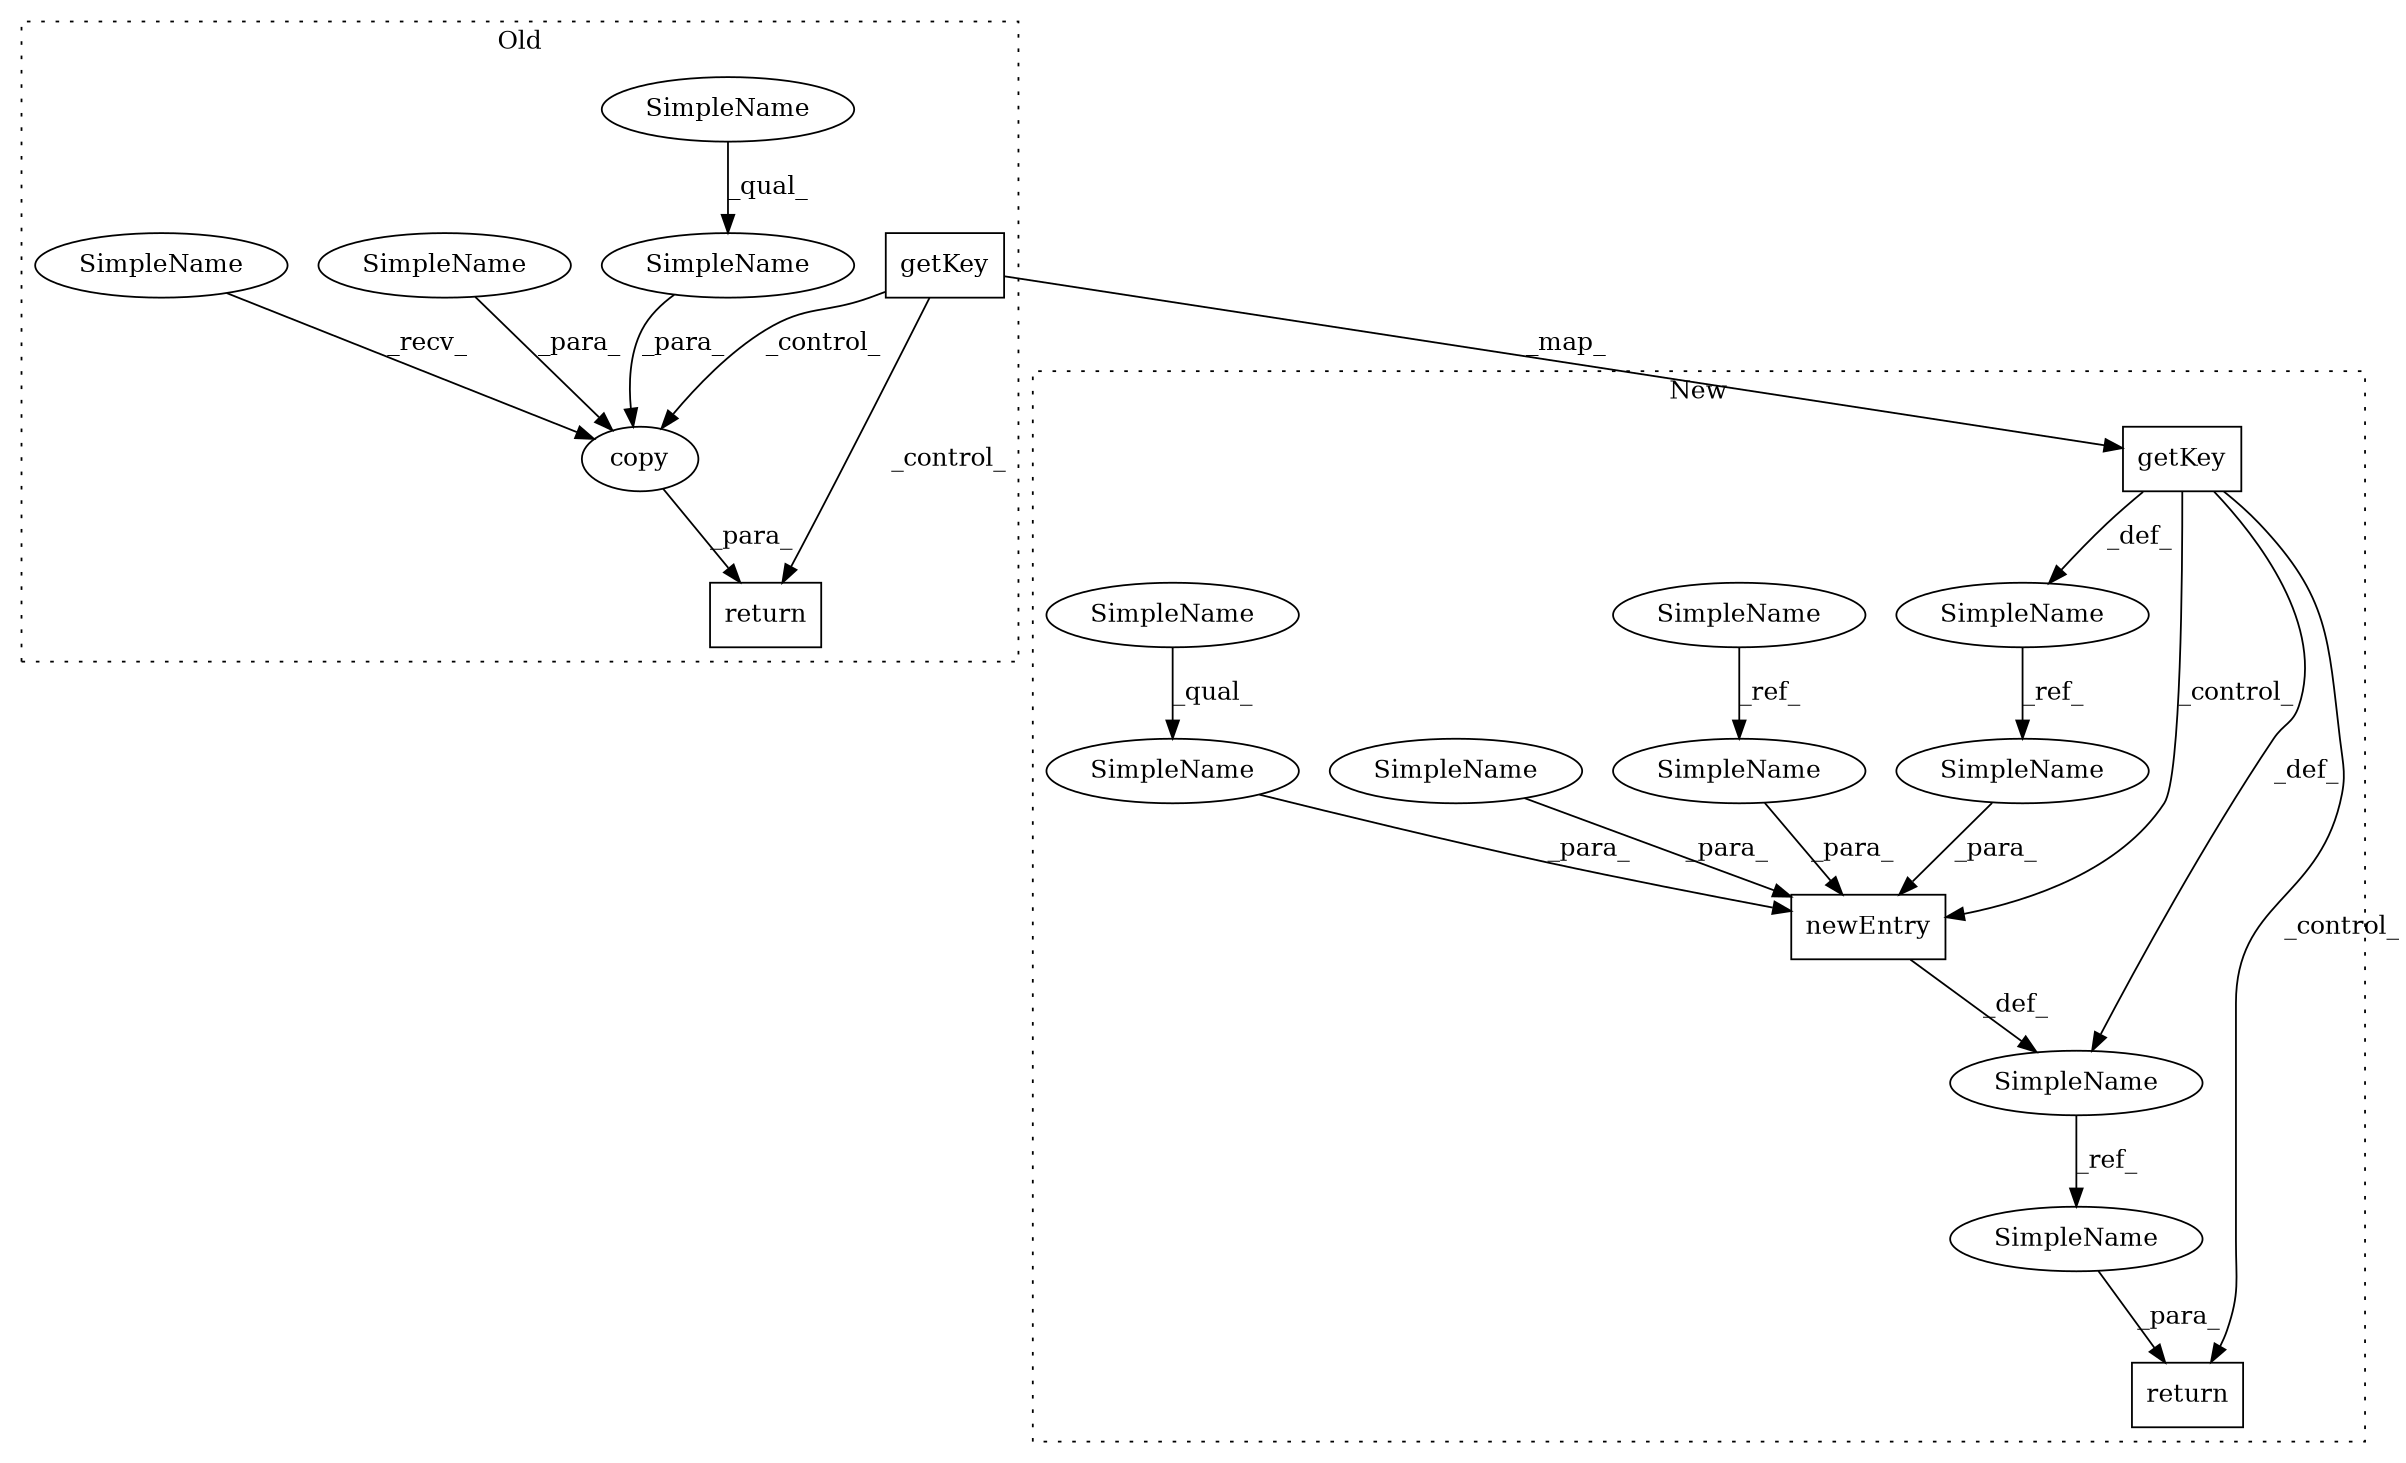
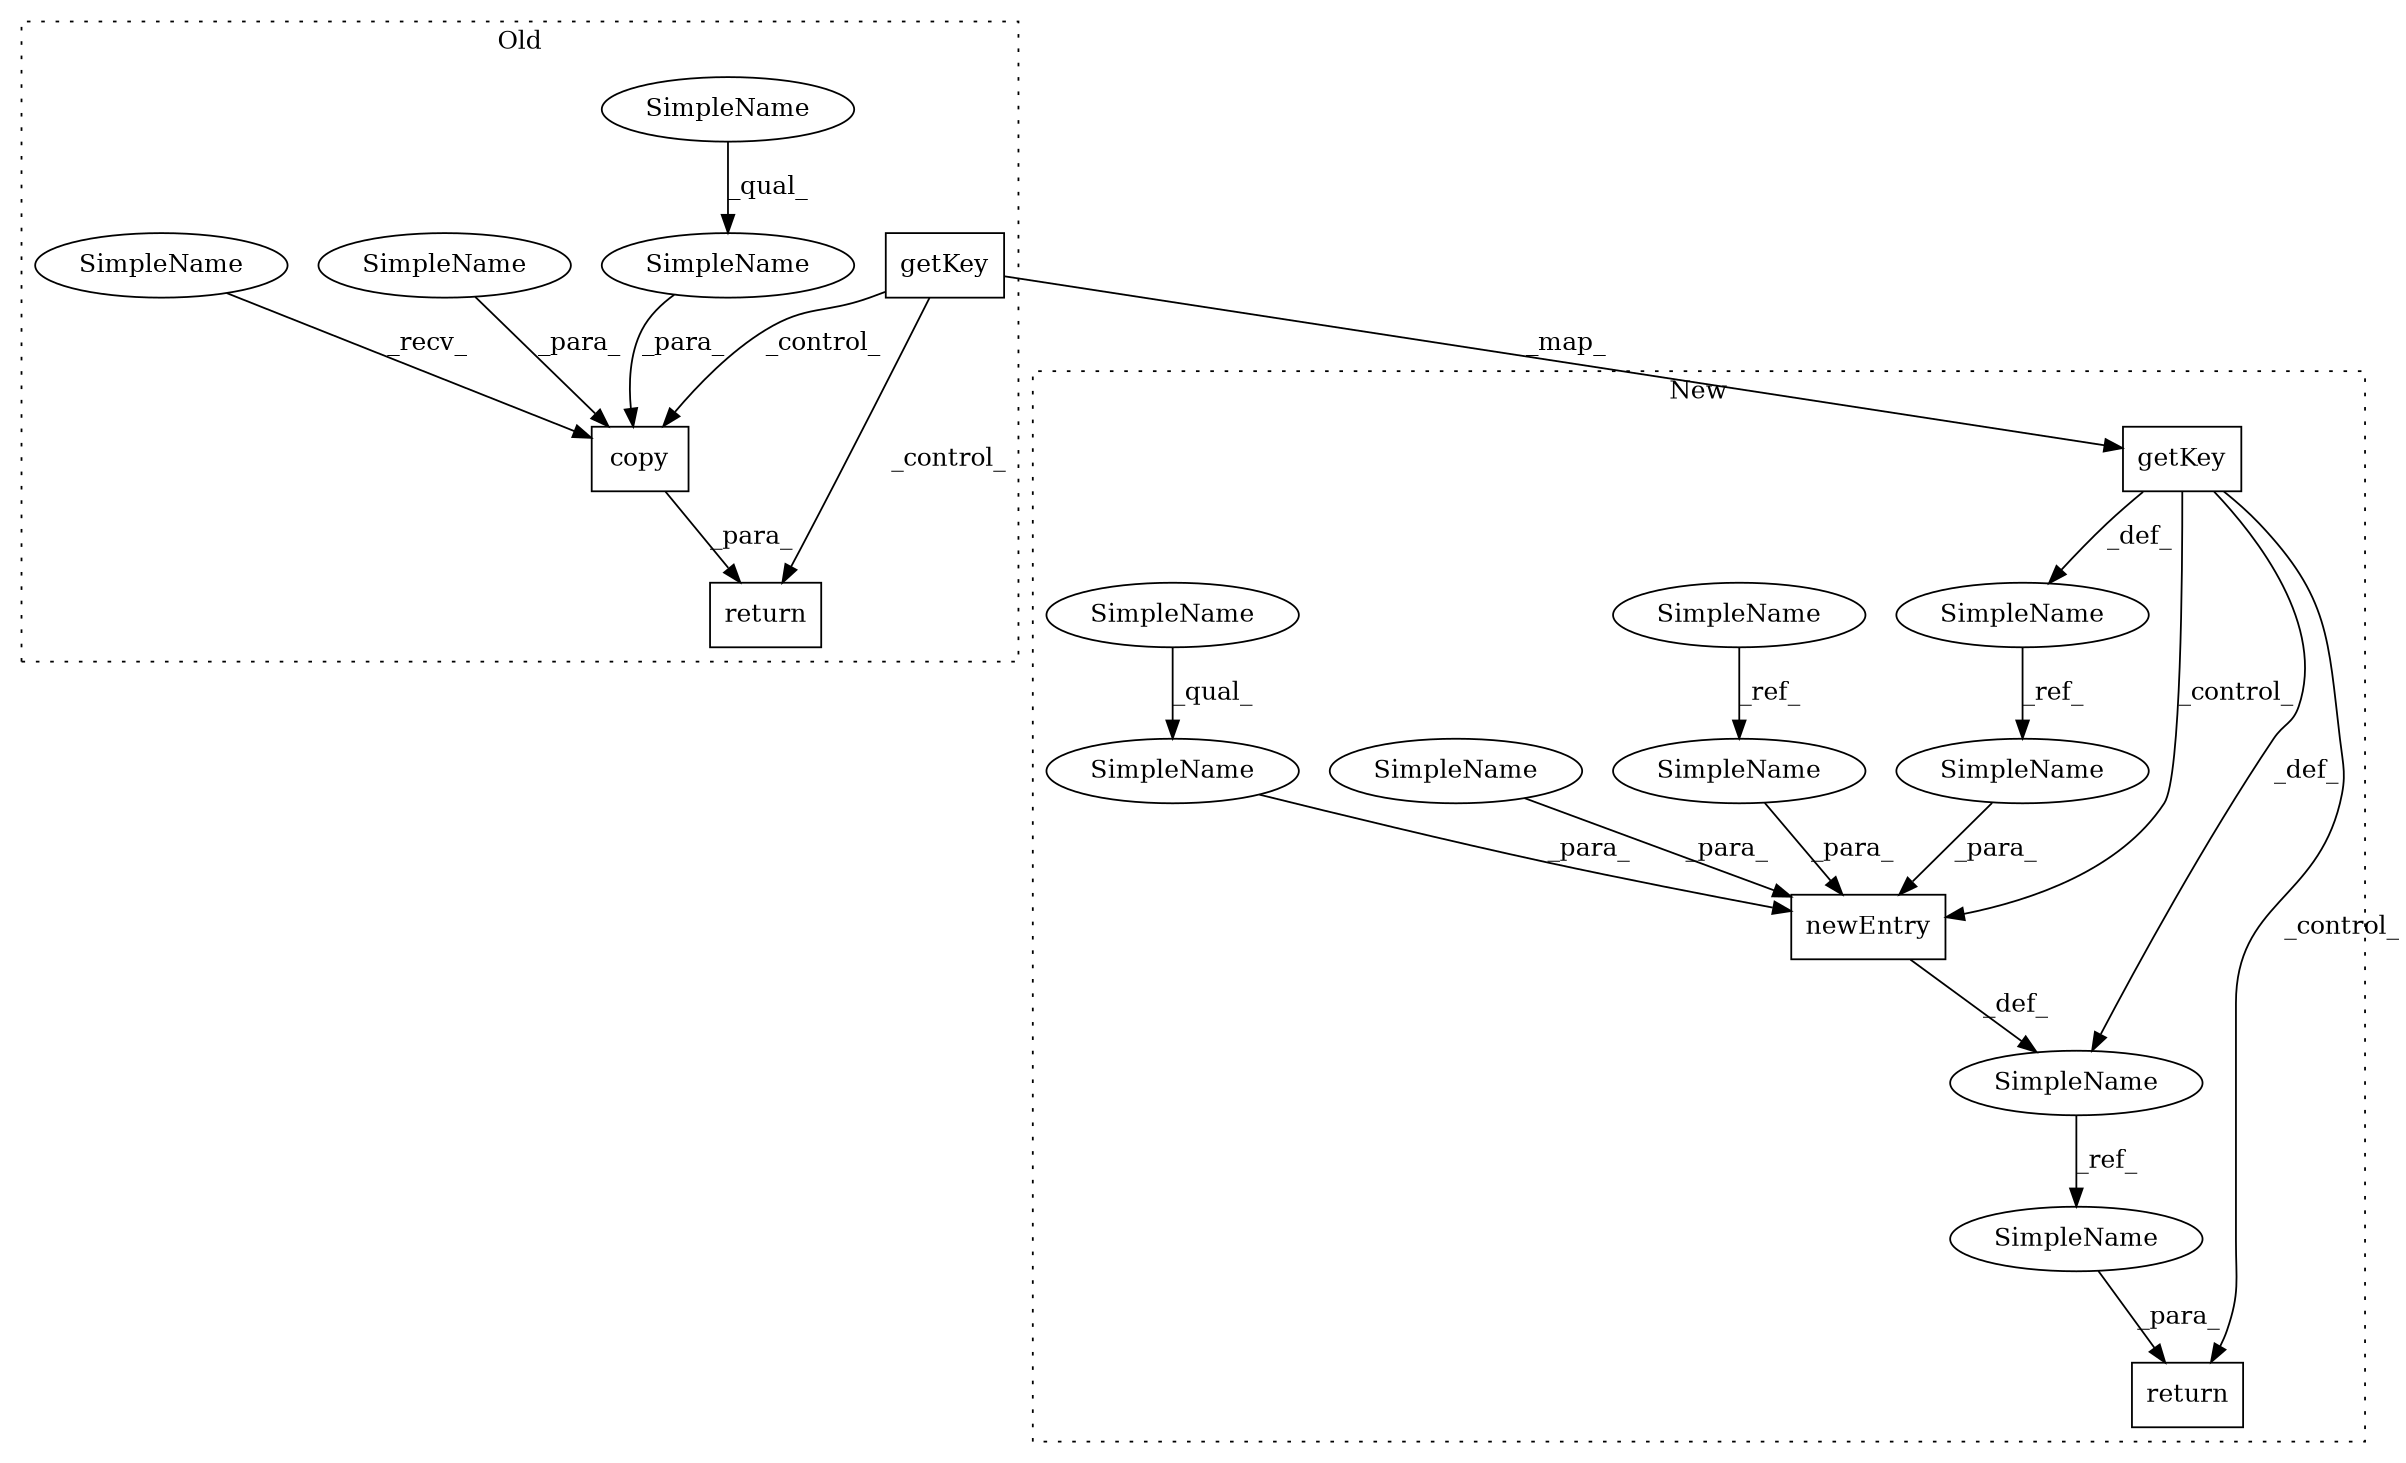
node "copy": shape ellipse -> box
